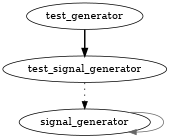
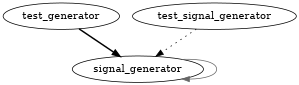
edge "test_generator" -> "test_signal_generator": now "test_generator" -> "signal_generator"
